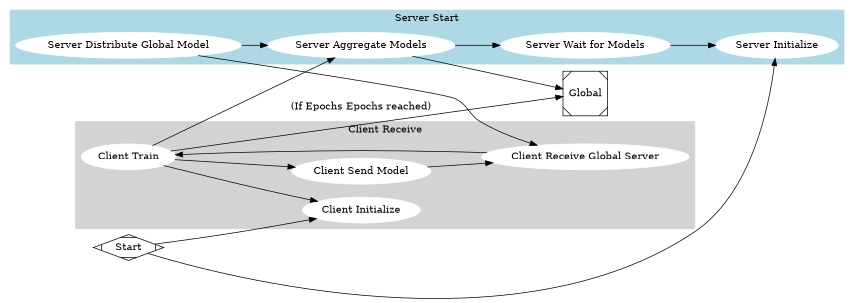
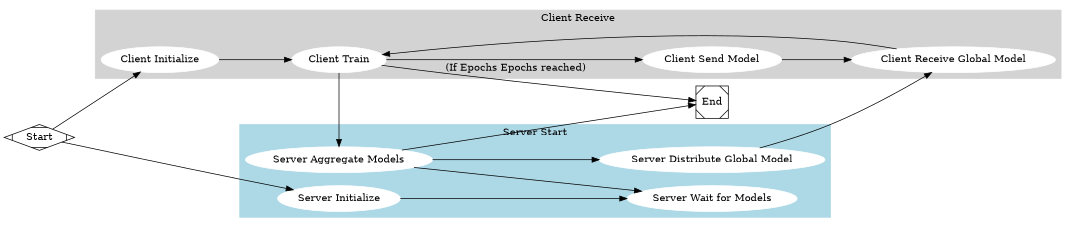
edge "Server Distribute Global Model" -> "Server Aggregate Models": reversed
edge "Server Wait for Models" -> "Server Initialize": reversed
node "Global": label "Global" -> "End"
node "Client Receive Global Server": label "Client Receive Global Server" -> "Client Receive Global Model"
edge "Client Train" -> "Client Initialize": reversed
